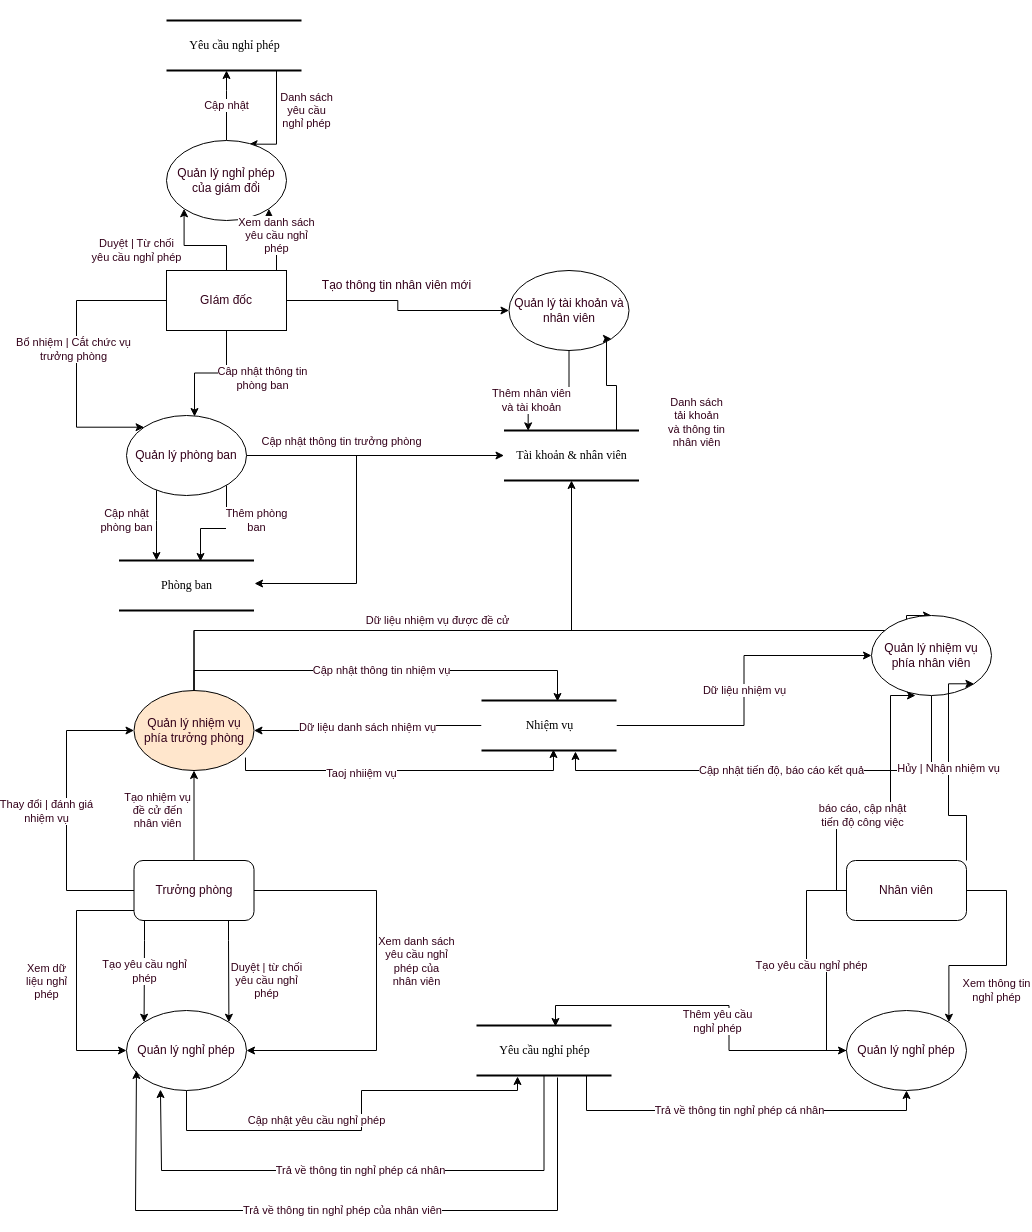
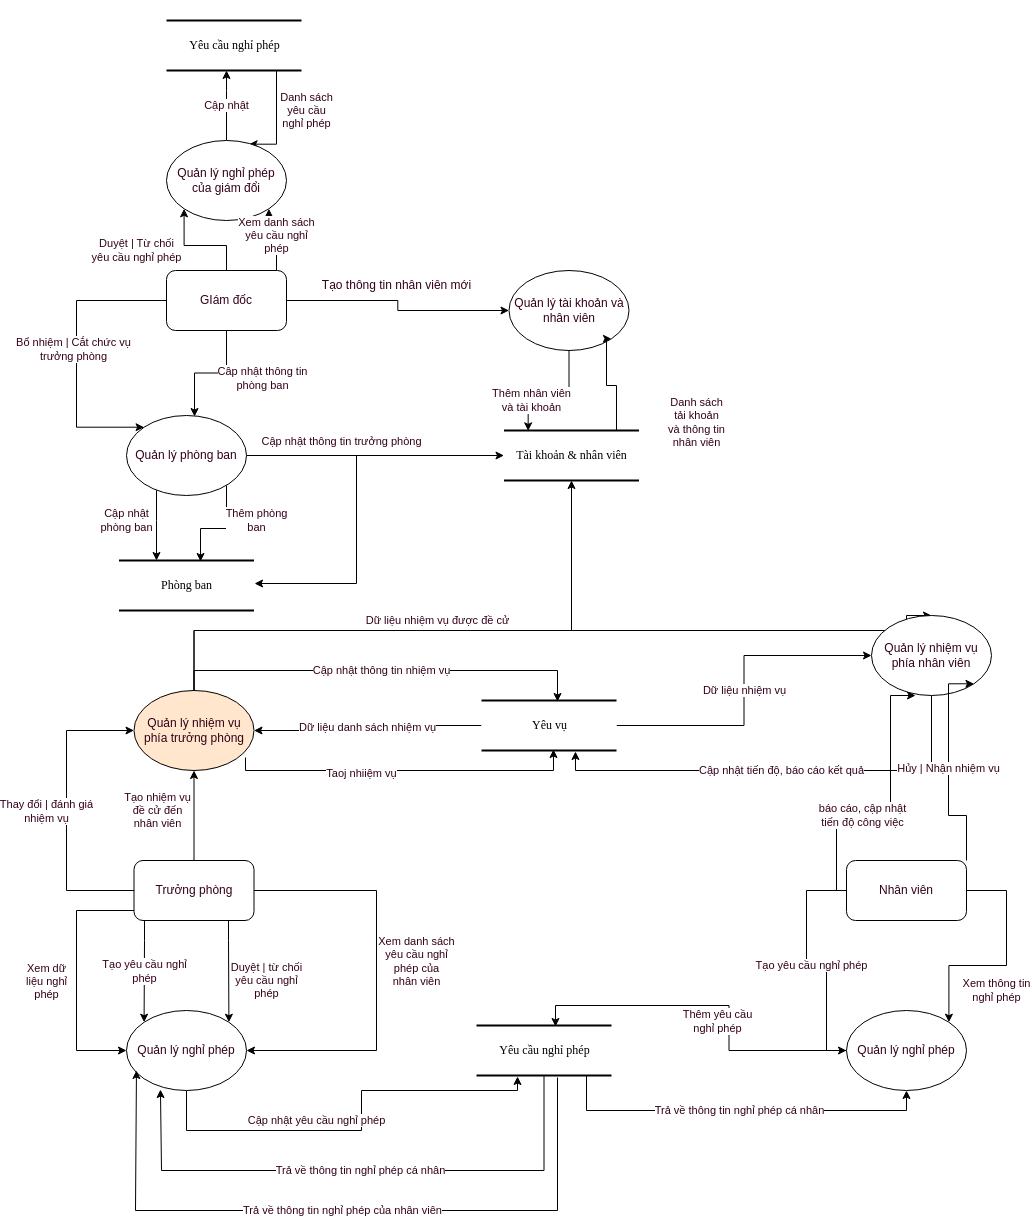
node "GIám đốc": shape rectangle -> rounded rectangle
node "Nhiệm vụ": label "Nhiệm vụ" -> "Yêu vụ"
